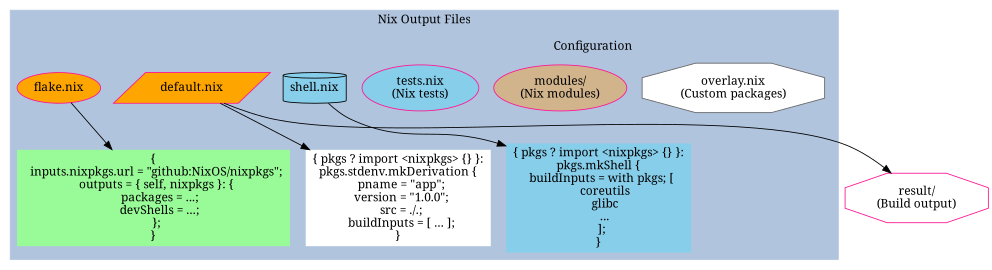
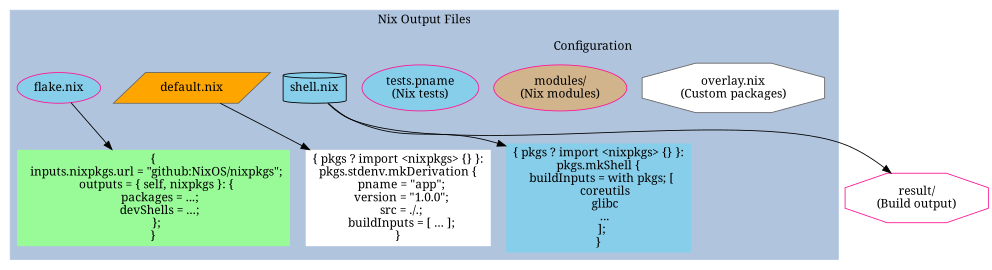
node "flake.nix": fillcolor orange -> skyblue
node "default.nix": color deeppink -> gray40
node "tests.nix (Nix tests)": label "tests.nix (Nix tests)" -> "tests.pname (Nix tests)"
edge "default.nix" -> "result/ (Build output)": now "shell.nix" -> "result/ (Build output)"
